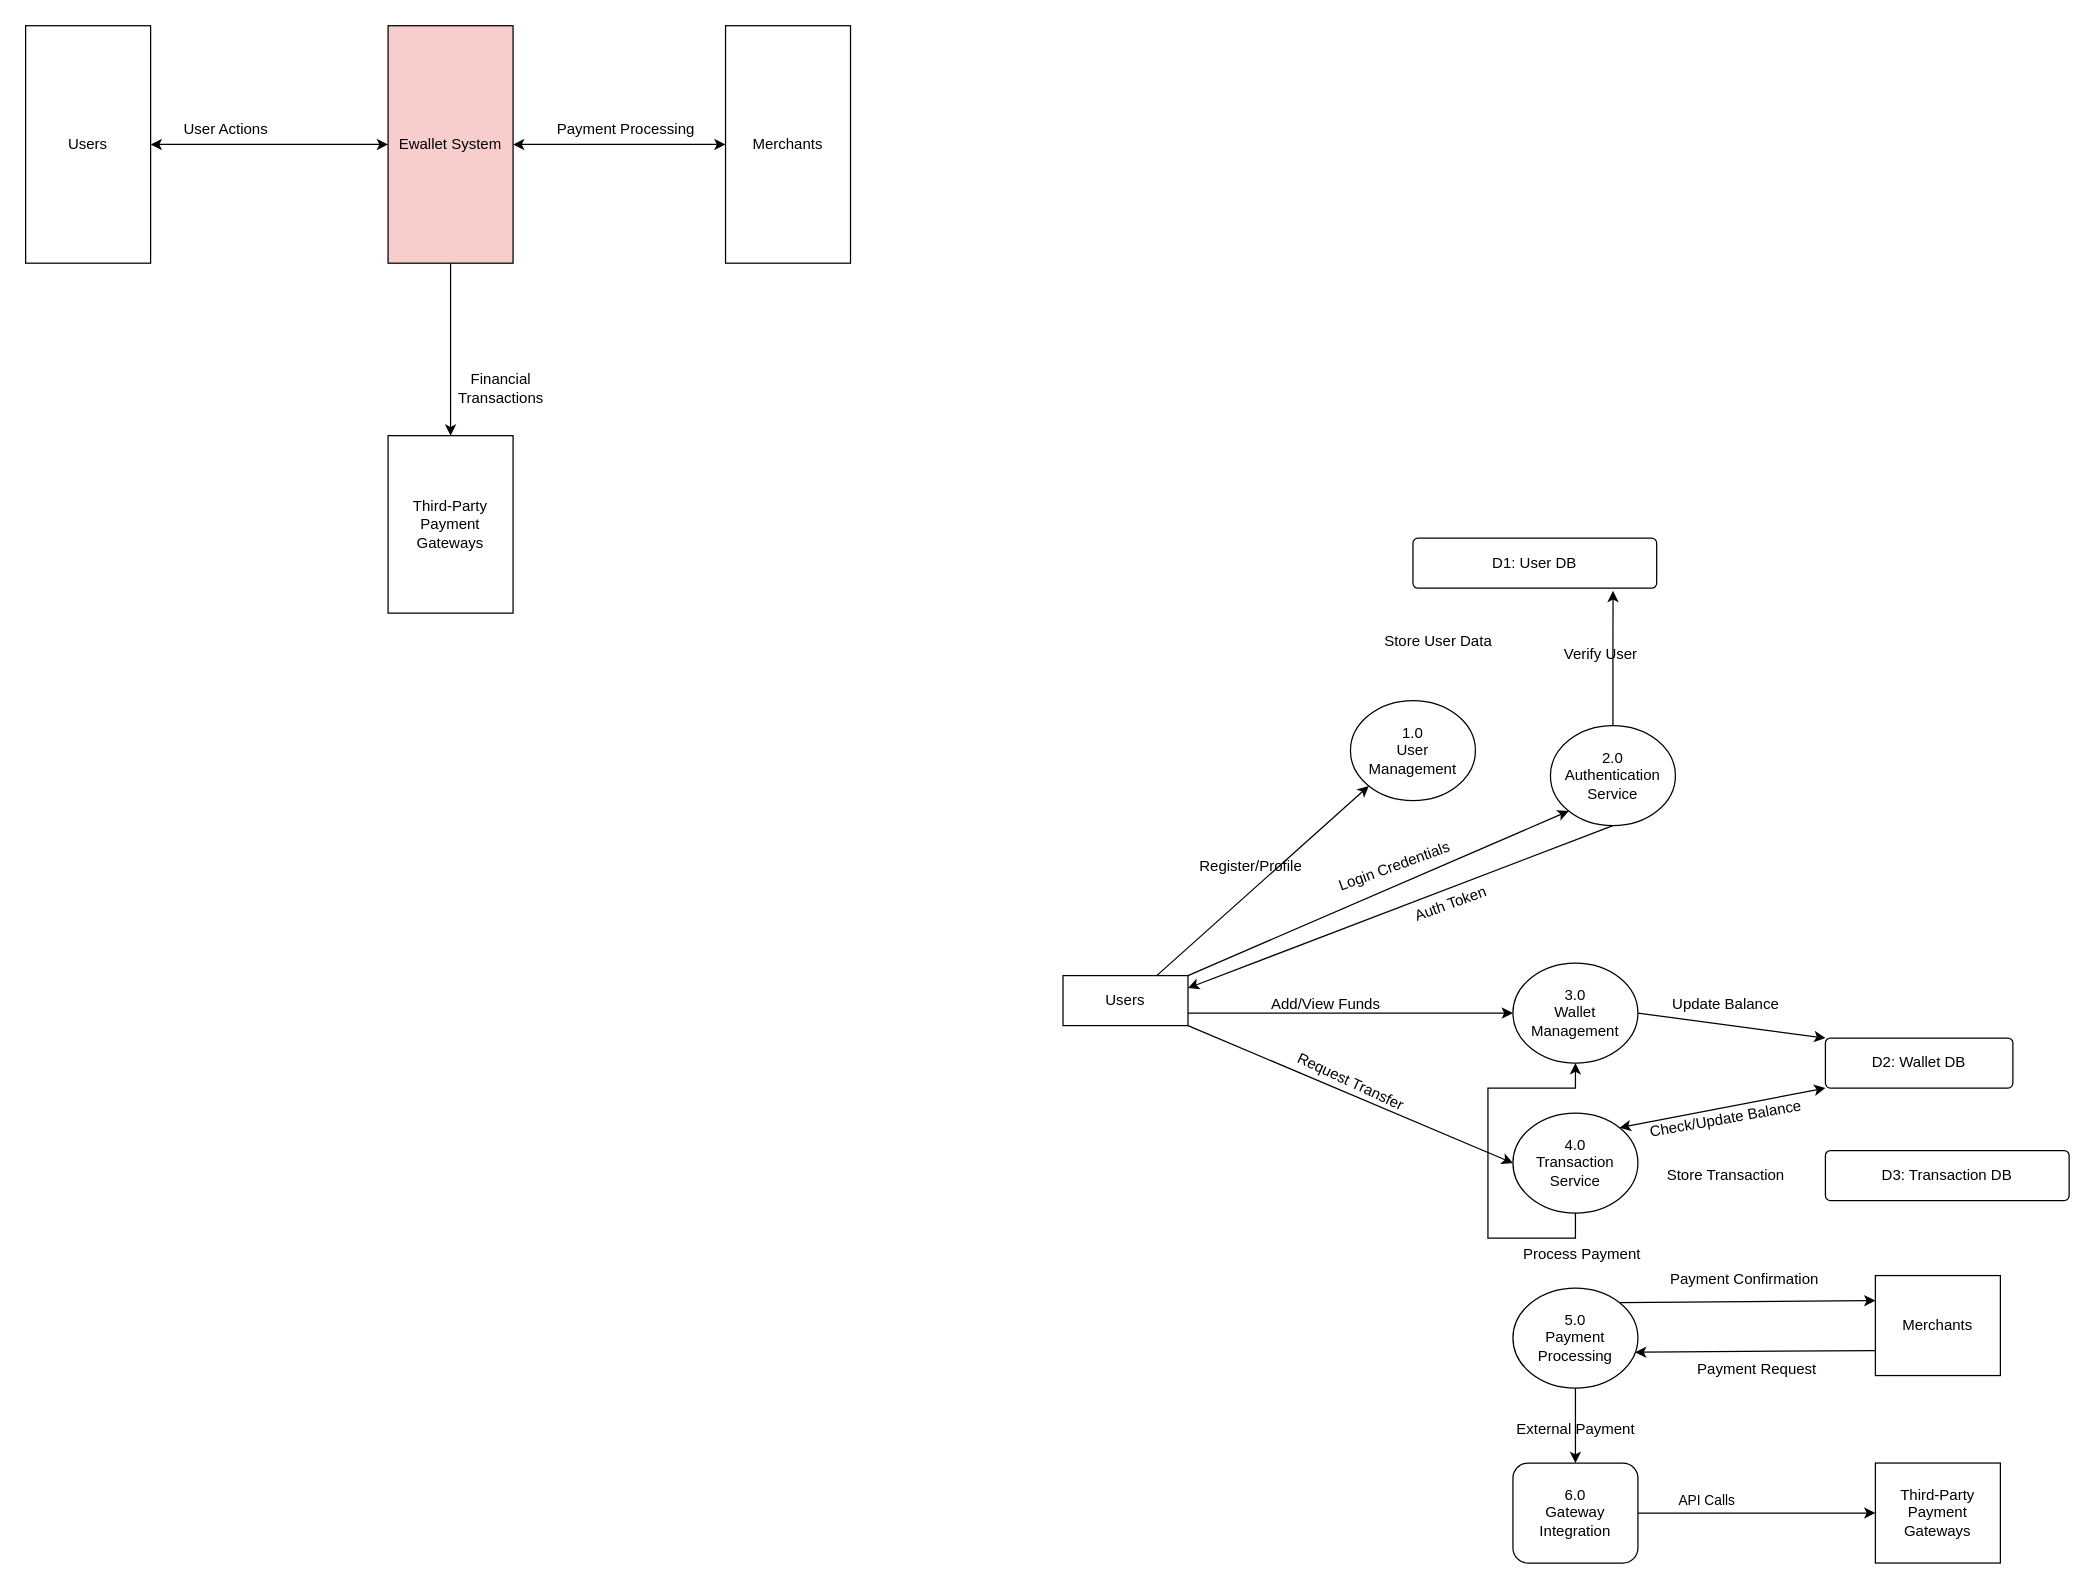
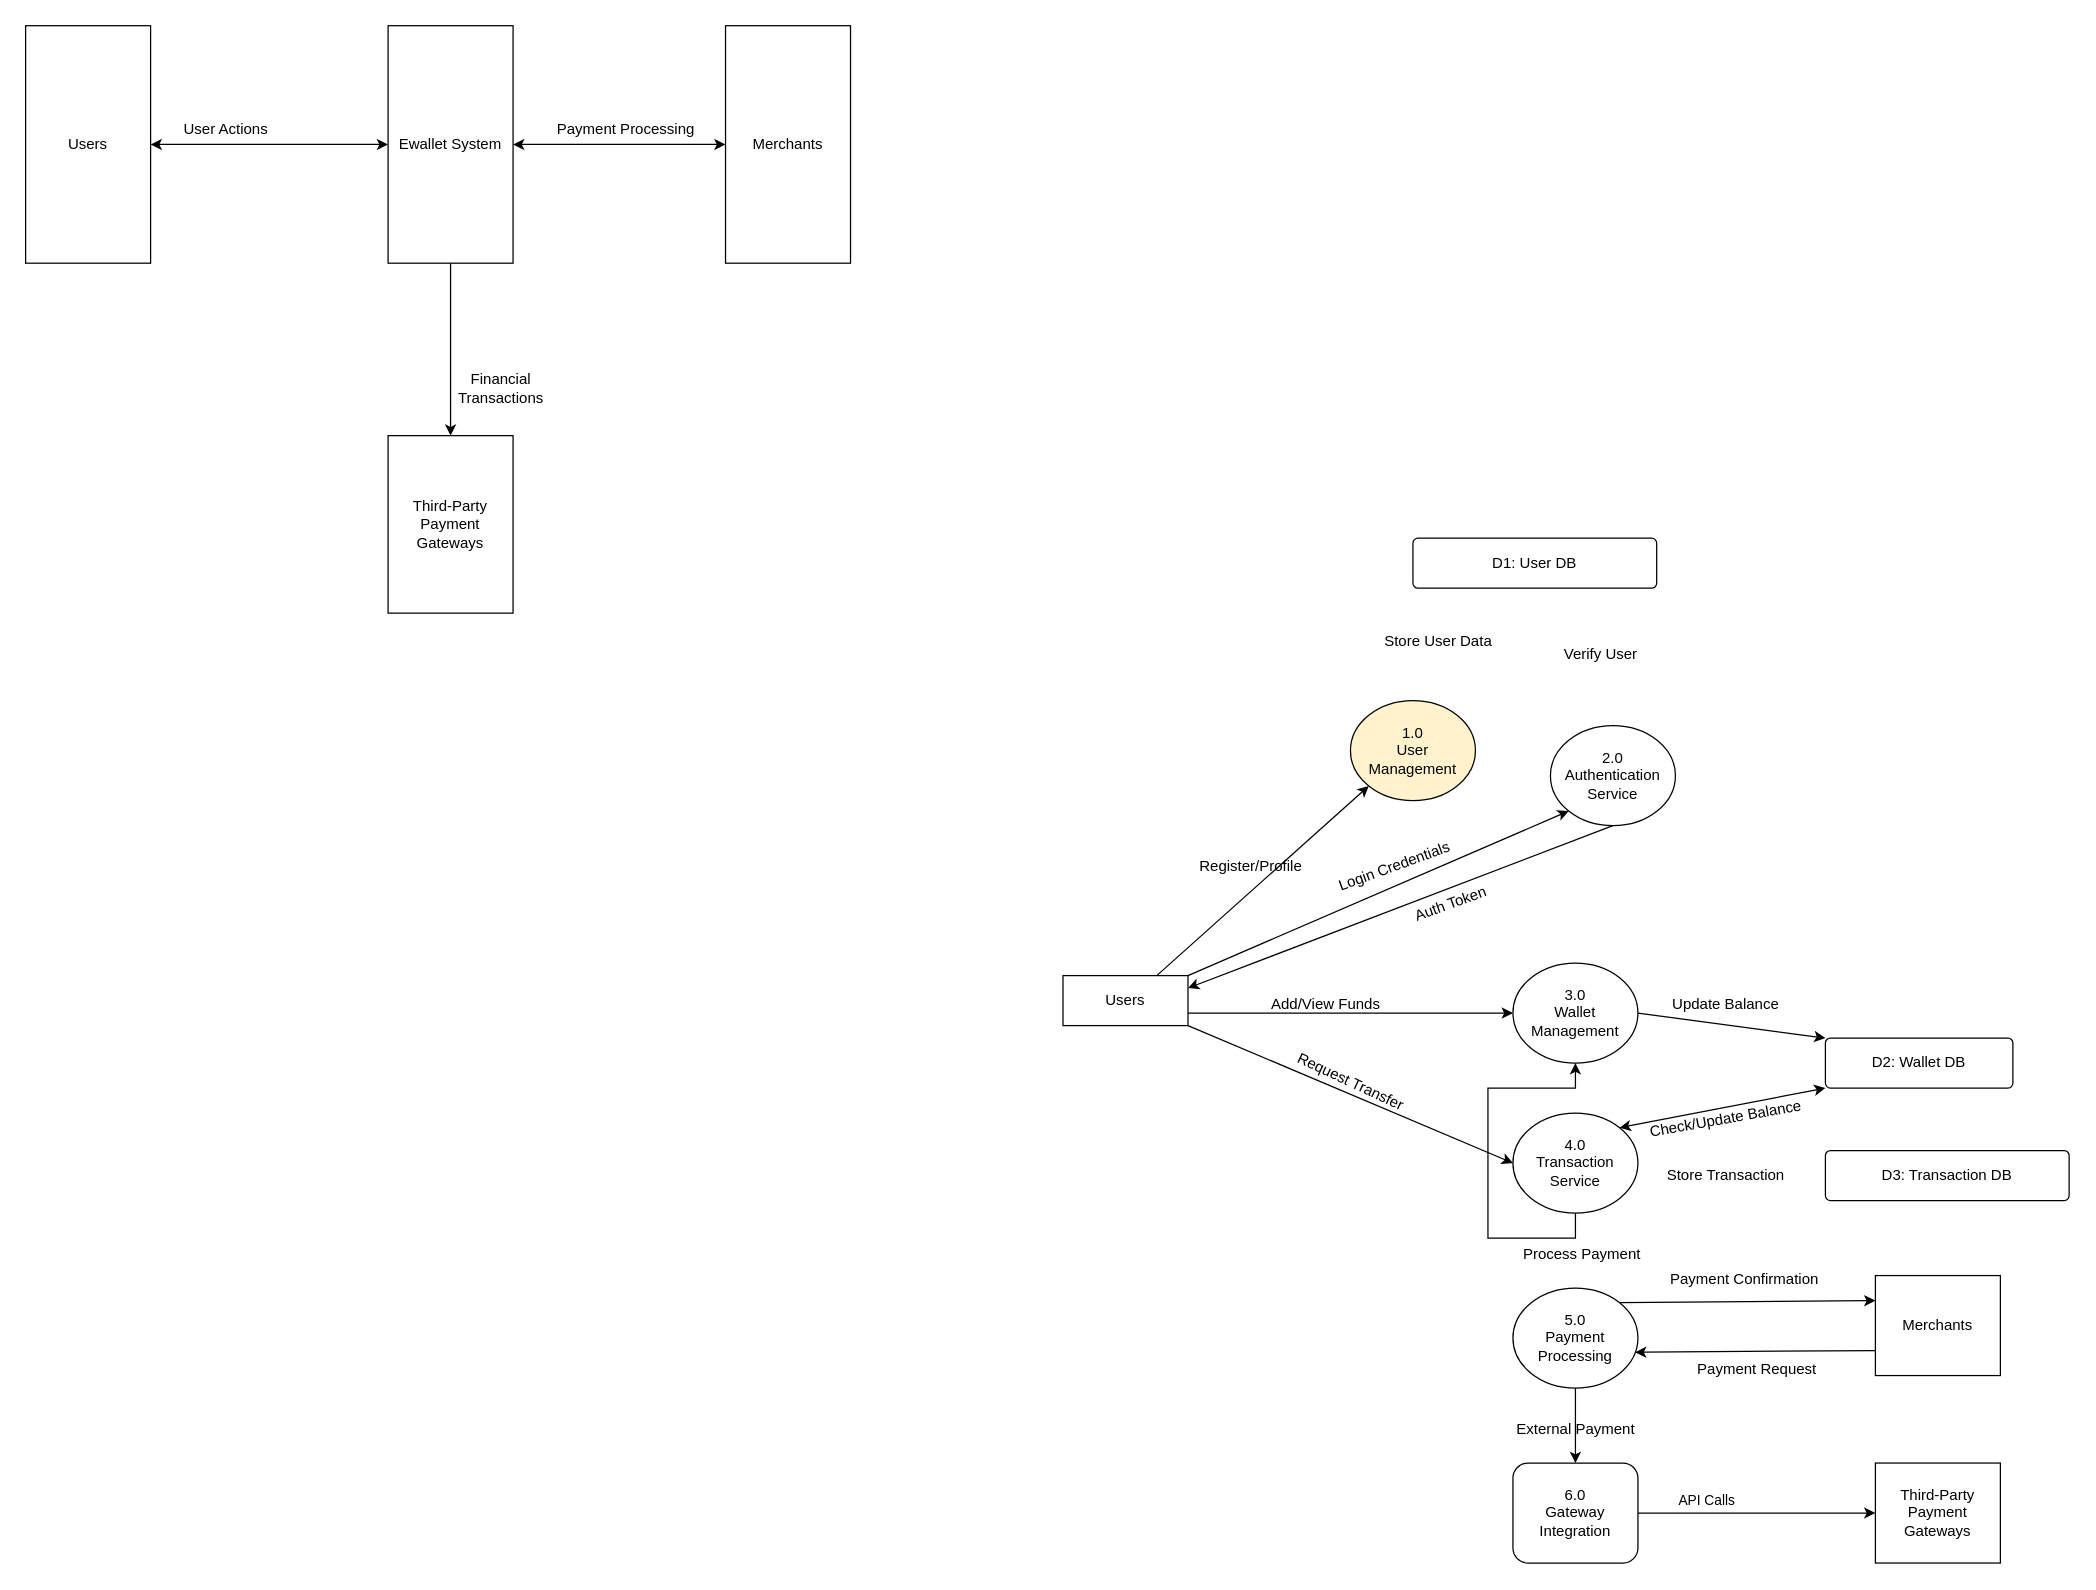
node "Ewallet System": fillcolor #f8cecc -> #ffffff
edge "2.0 Authentication Service" -> "D1: User DB": removed
node "1.0 User Management": fillcolor #ffffff -> #fff2cc
